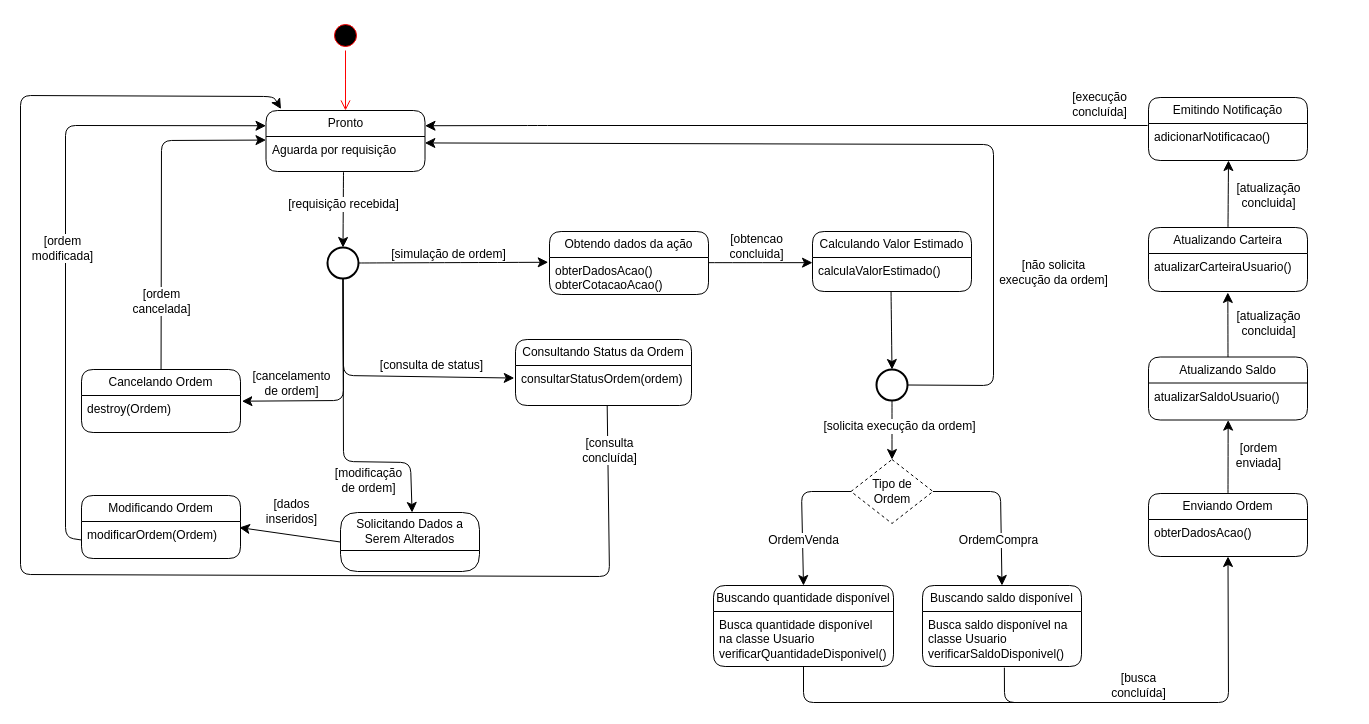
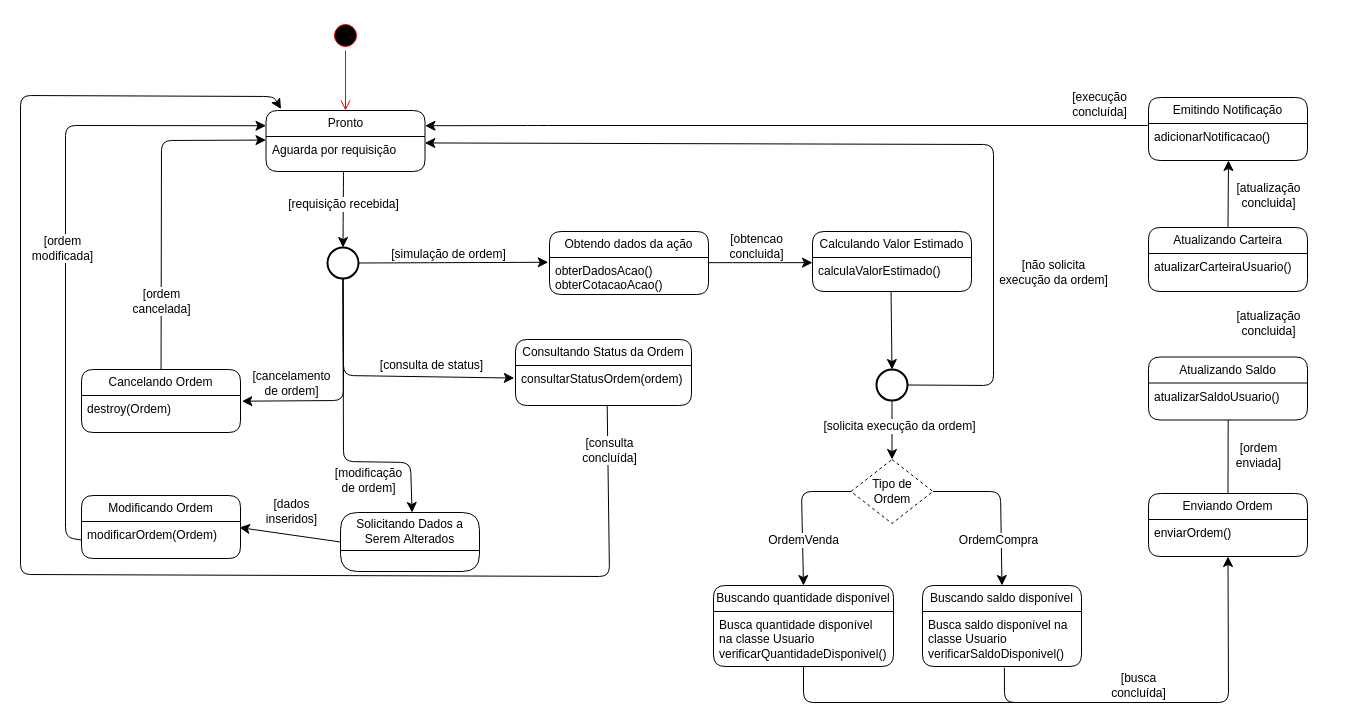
edge "Atualizando Saldo" -> "atualizarCarteiraUsuario()": removed
edge "Enviando Ordem" -> "atualizarSaldoUsuario()": arrowhead classic -> none
node "obterDadosAcao()": label "obterDadosAcao()" -> "enviarOrdem()"
